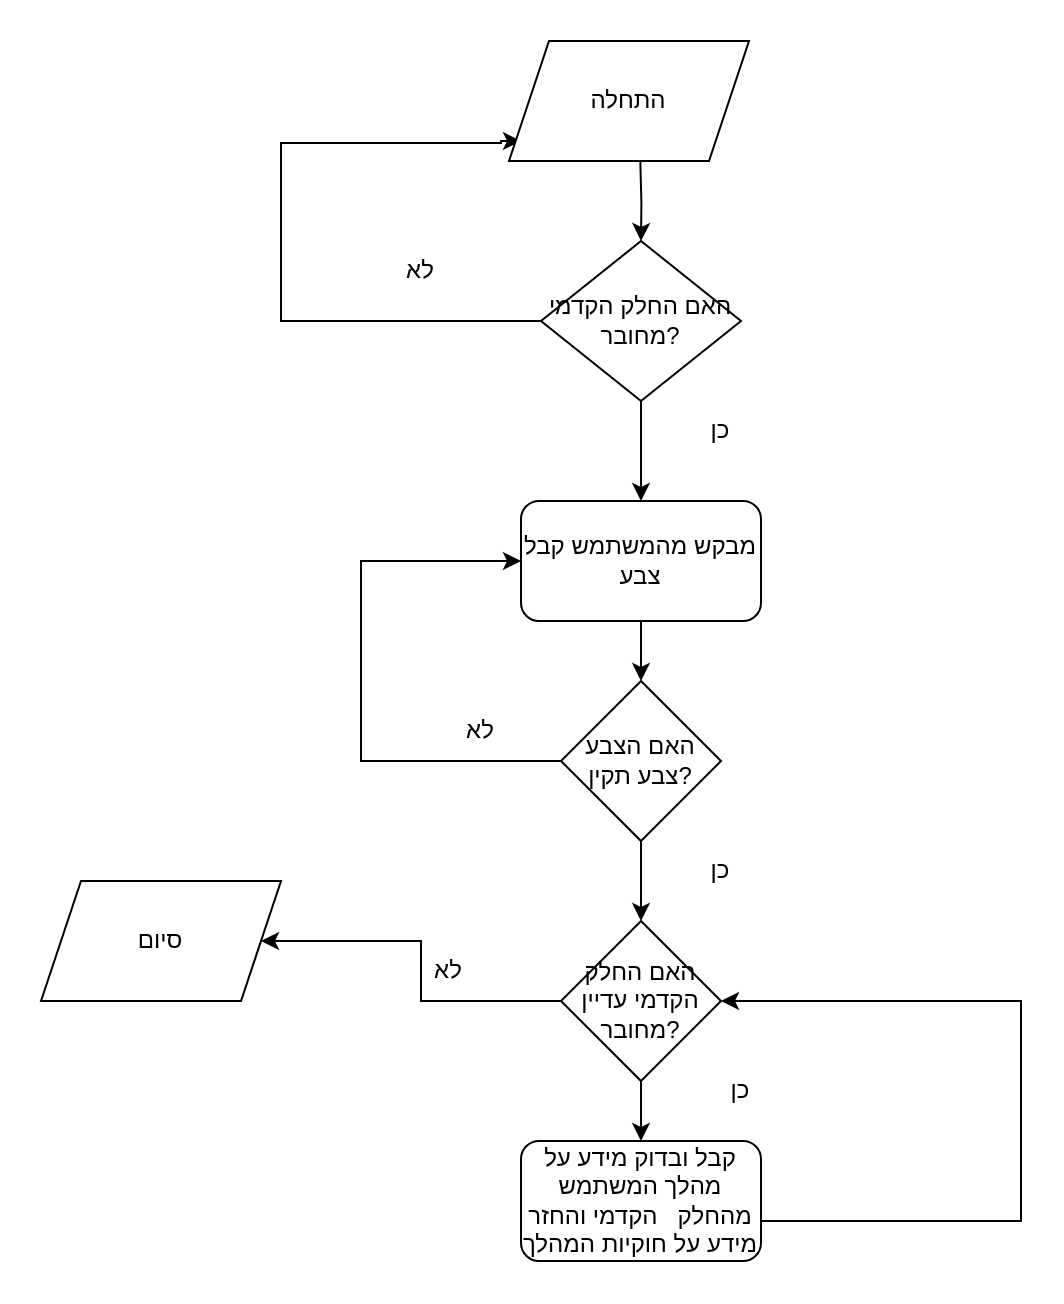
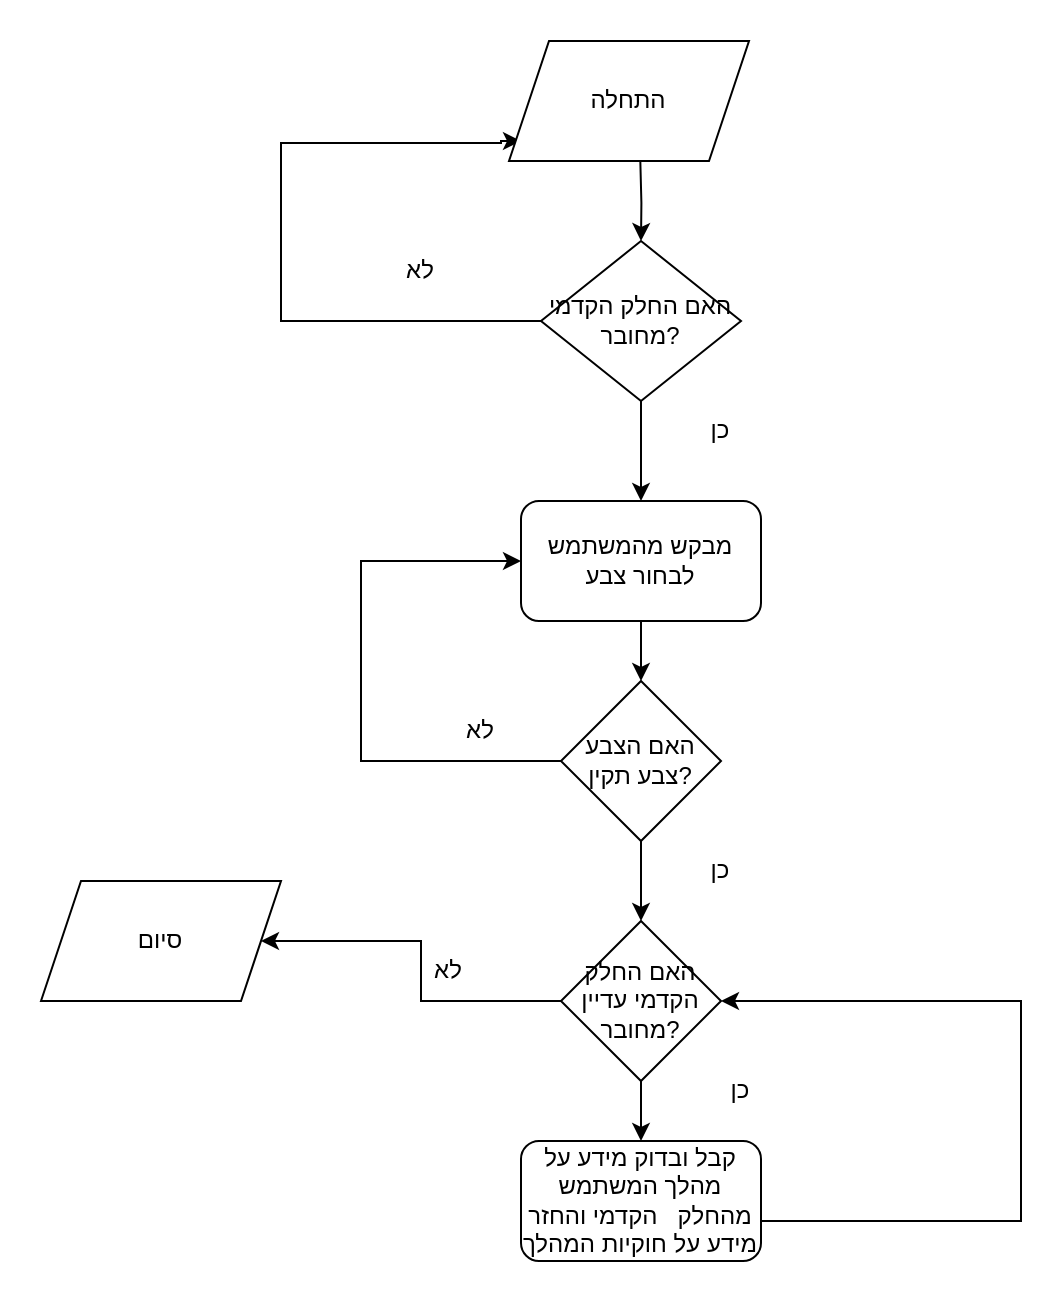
node "מבקש מהמשתמש קבל צבע": label "מבקש מהמשתמש קבל צבע" -> "מבקש מהמשתמש לבחור צבע"
